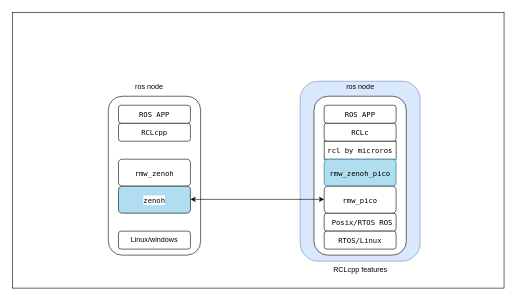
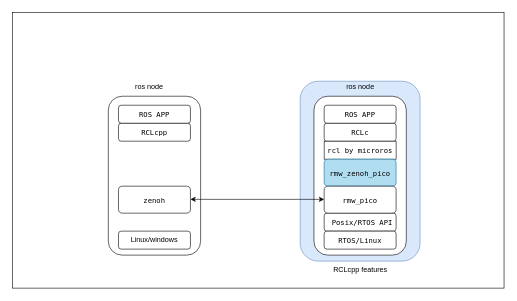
node "rmw_zenoh": removed
node "zenoh": fillcolor #b1ddf0 -> #ffffff
node "Posix/RTOS ROS": label "Posix/RTOS ROS" -> "Posix/RTOS API"
